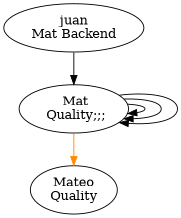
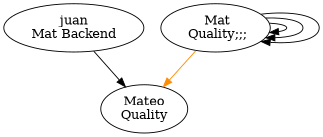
edge "juan Mat Backend" -> "Mat Quality;;;": now "juan Mat Backend" -> "Mateo Quality"
